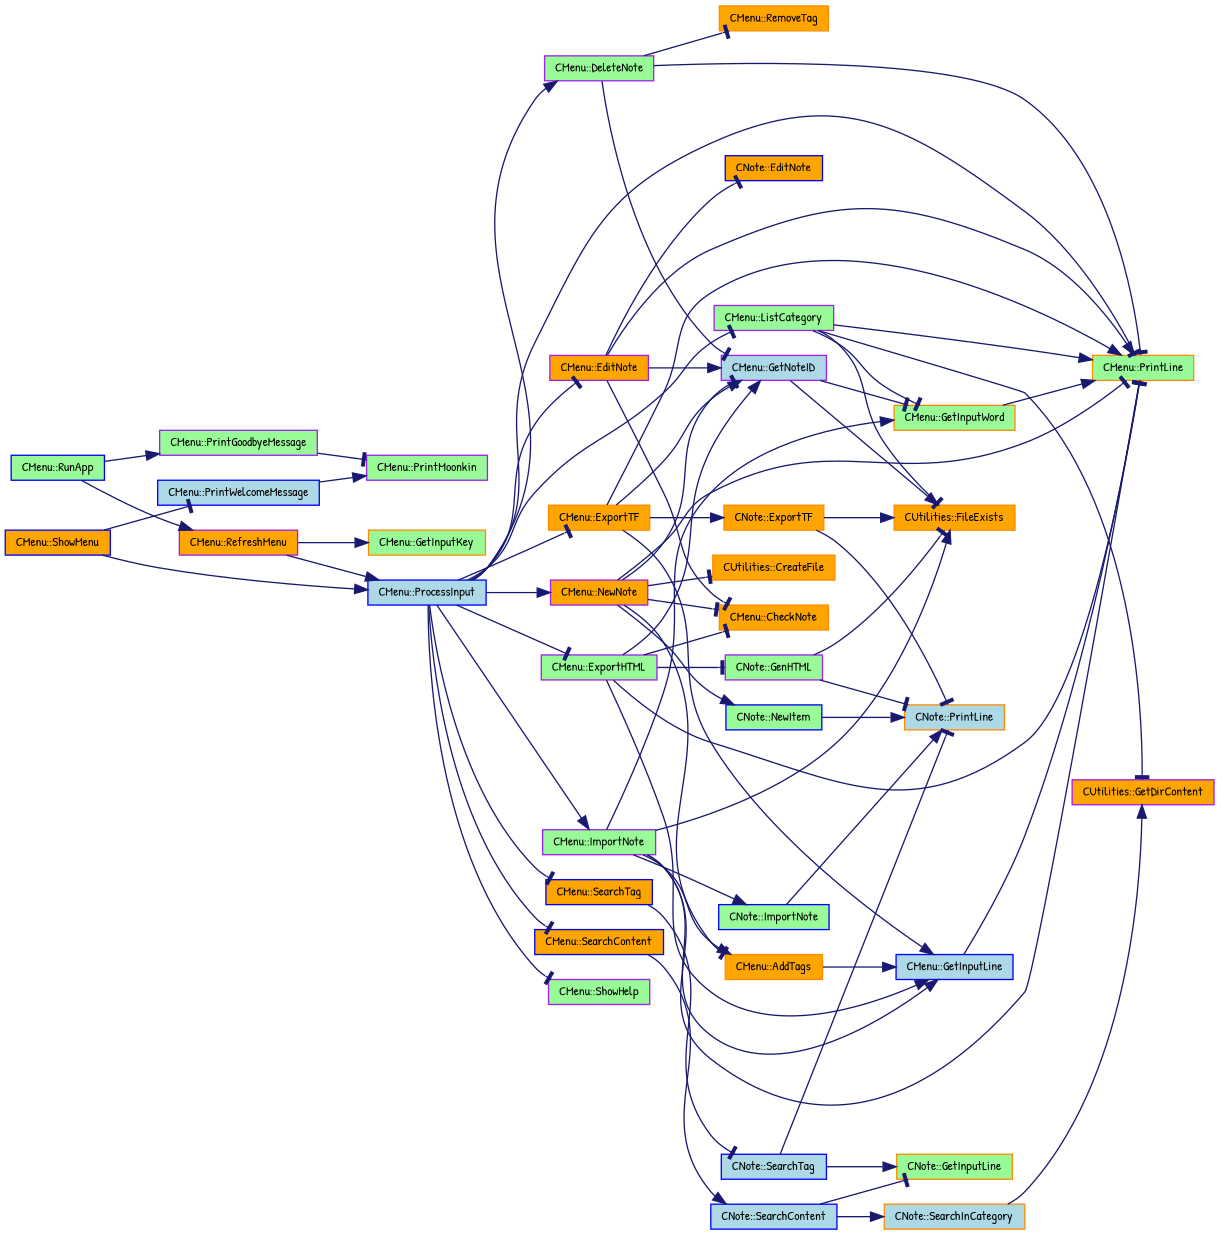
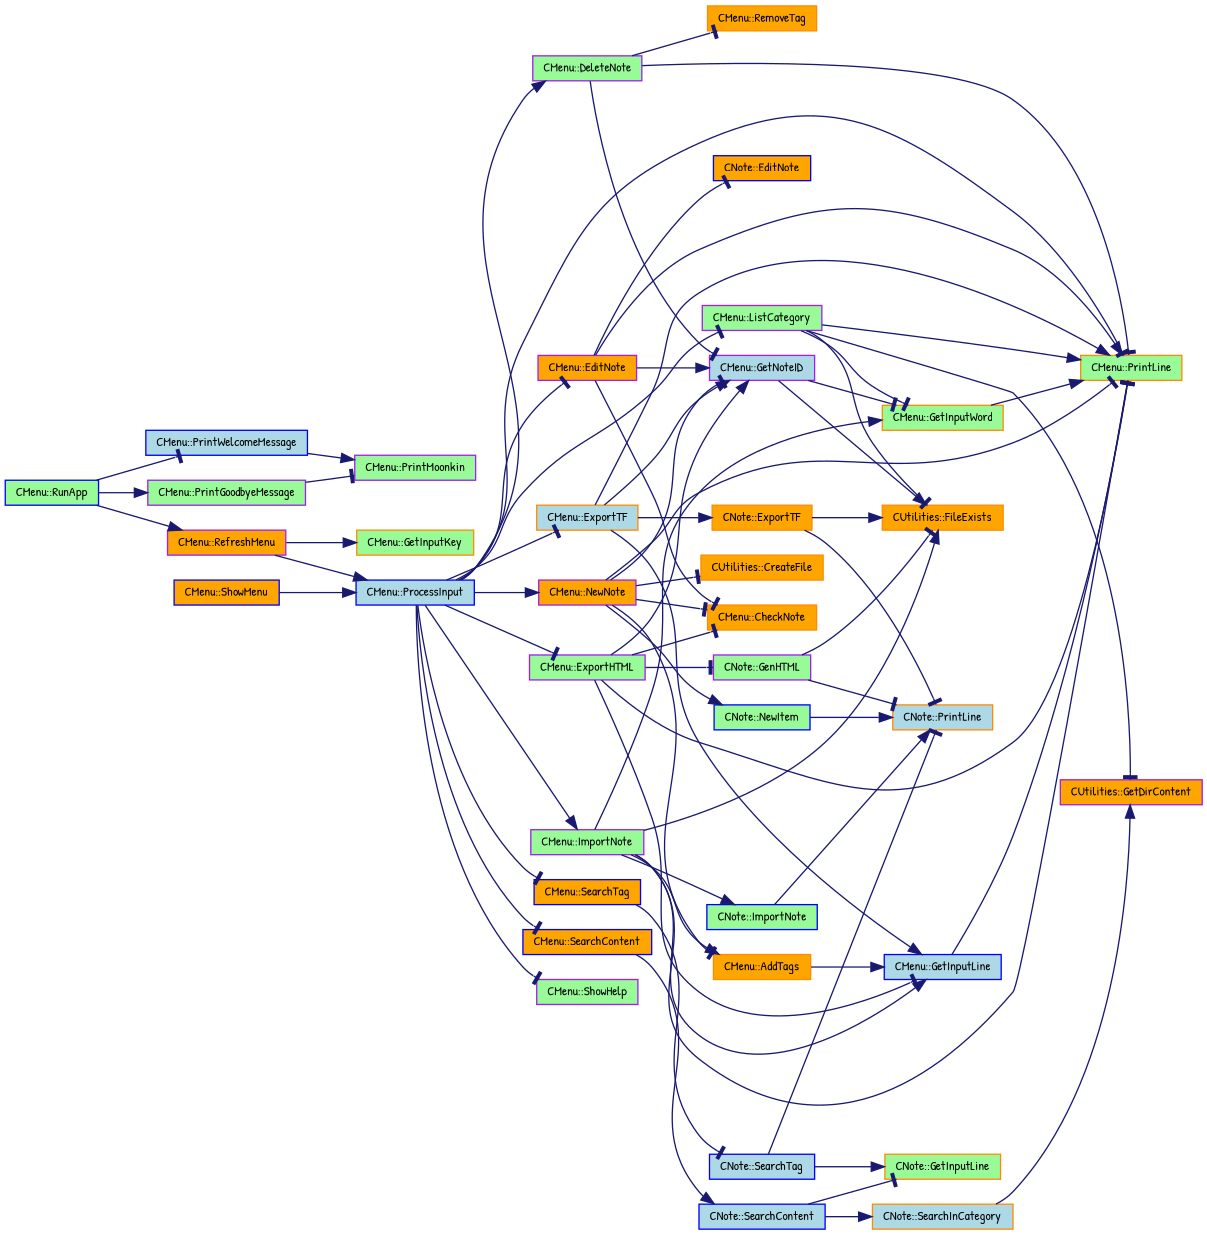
node "CMenu::ExportTF": fillcolor orange -> lightblue
edge "CMenu::ShowMenu" -> "CMenu::PrintWelcomeMessage": now "CMenu::RunApp" -> "CMenu::PrintWelcomeMessage"
edge "CMenu::ExportHTML" -> "CMenu::GetInputLine": arrowhead normal -> tee
